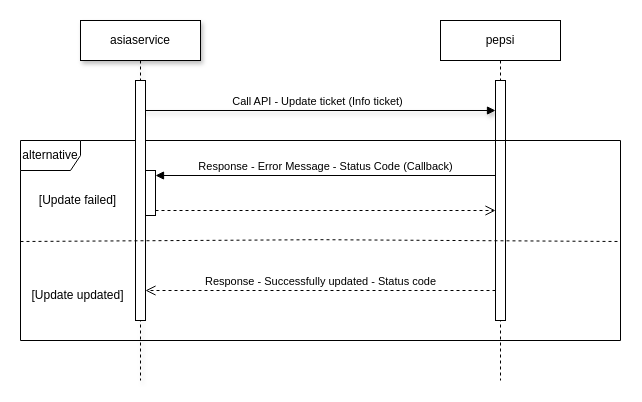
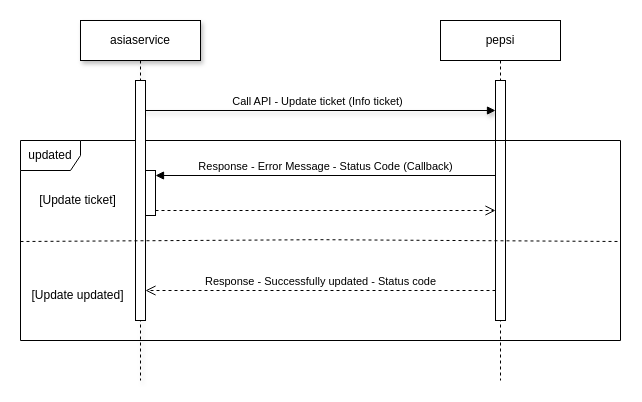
node "alternative": label "alternative" -> "updated"
node "[Update failed]": label "[Update failed]" -> "[Update ticket]"
